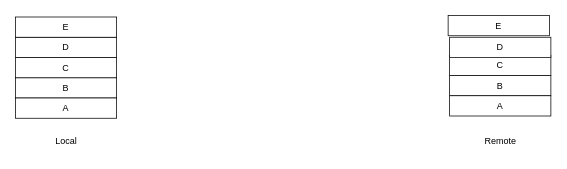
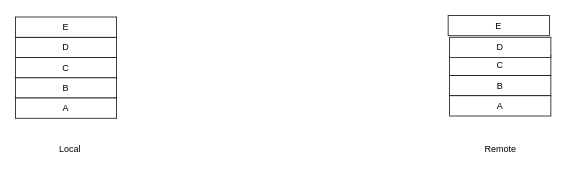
node "Local": moved (66, 141) -> (70, 149)
node "Remote": moved (500, 141) -> (500, 149)
